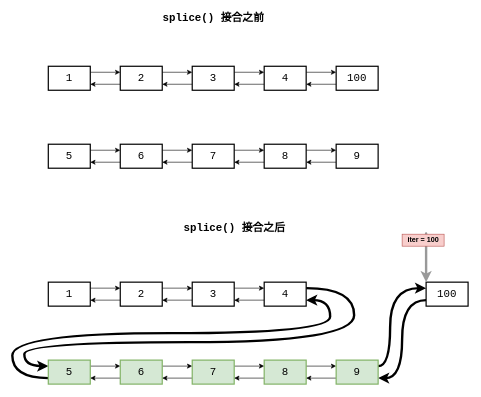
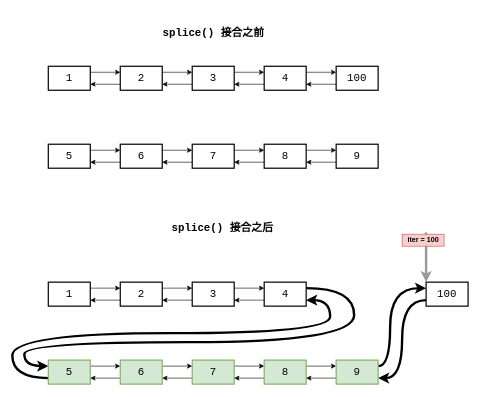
node "splice() 接合之前": moved (213, 18) -> (213, 33)
node "splice() 接合之后": moved (234, 228) -> (222, 228)
